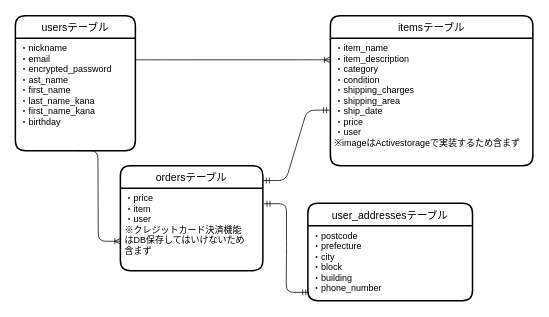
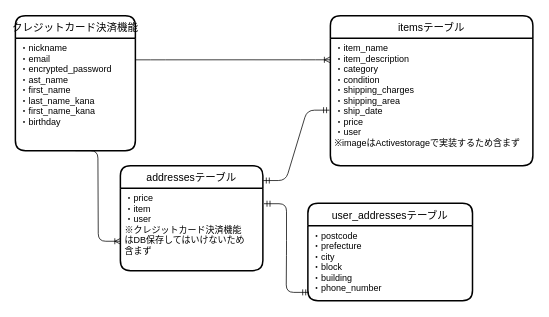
node "usersテーブル": label "usersテーブル" -> "クレジットカード決済機能"
node "ordersテーブル": label "ordersテーブル" -> "addressesテーブル"
